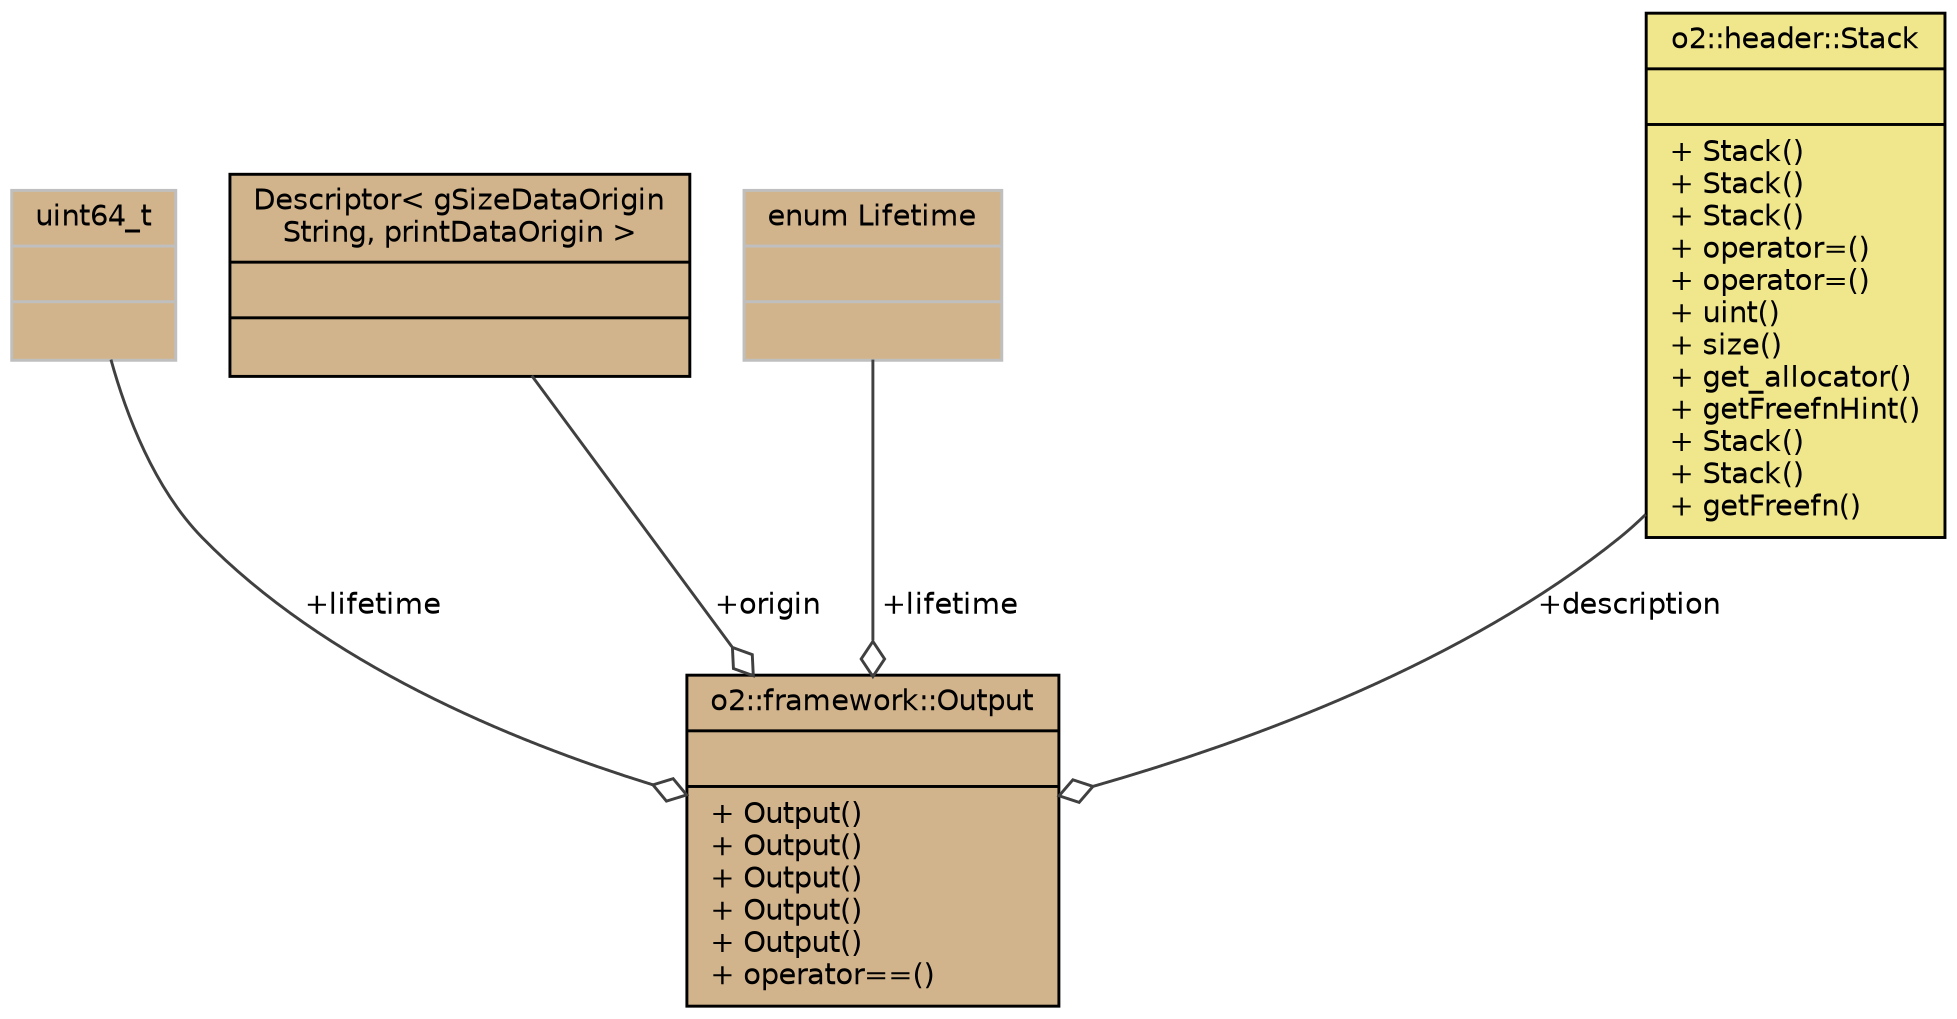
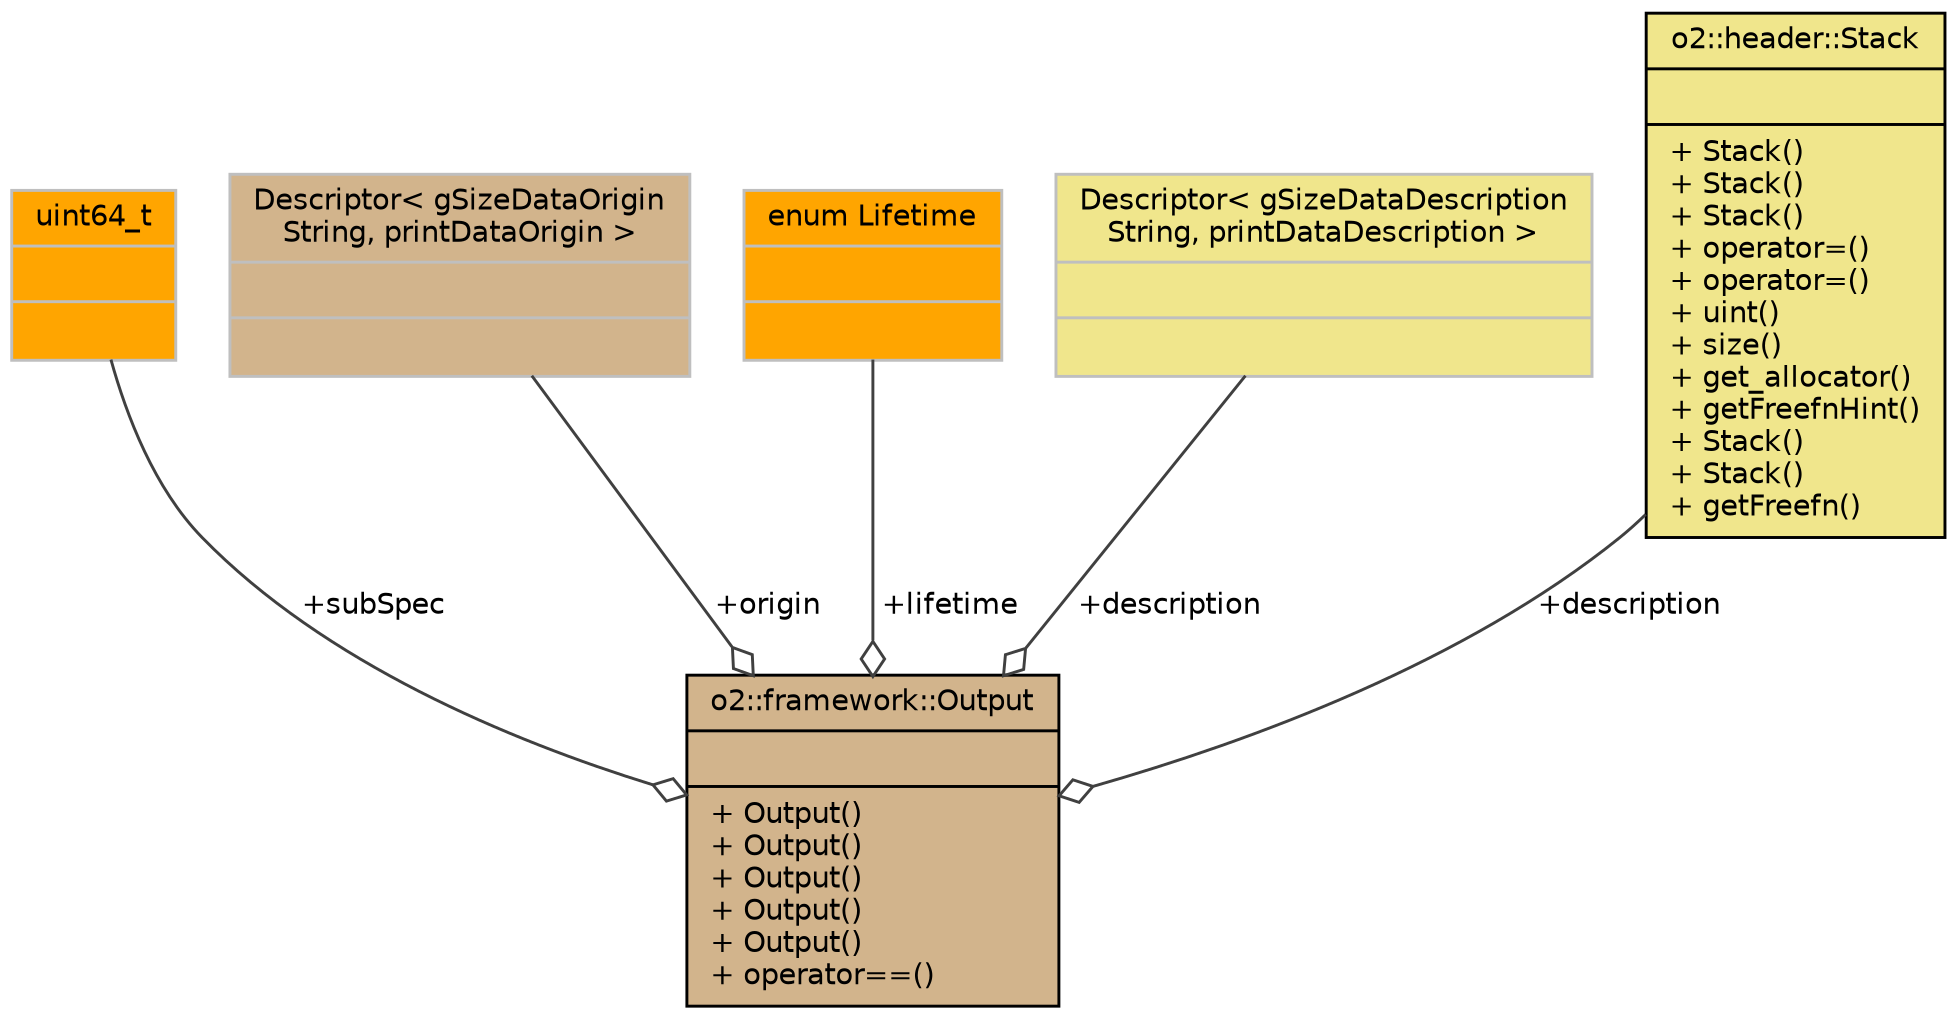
node "uint64_t": fillcolor tan -> orange
node "Descriptor< gSizeDataOrigin": color black -> grey75
node "enum Lifetime": fillcolor tan -> orange
node "Descriptor< gSizeDataDescription": added
edge "uint64_t" -> "o2::framework::Output": label " +lifetime" -> " +subSpec"
